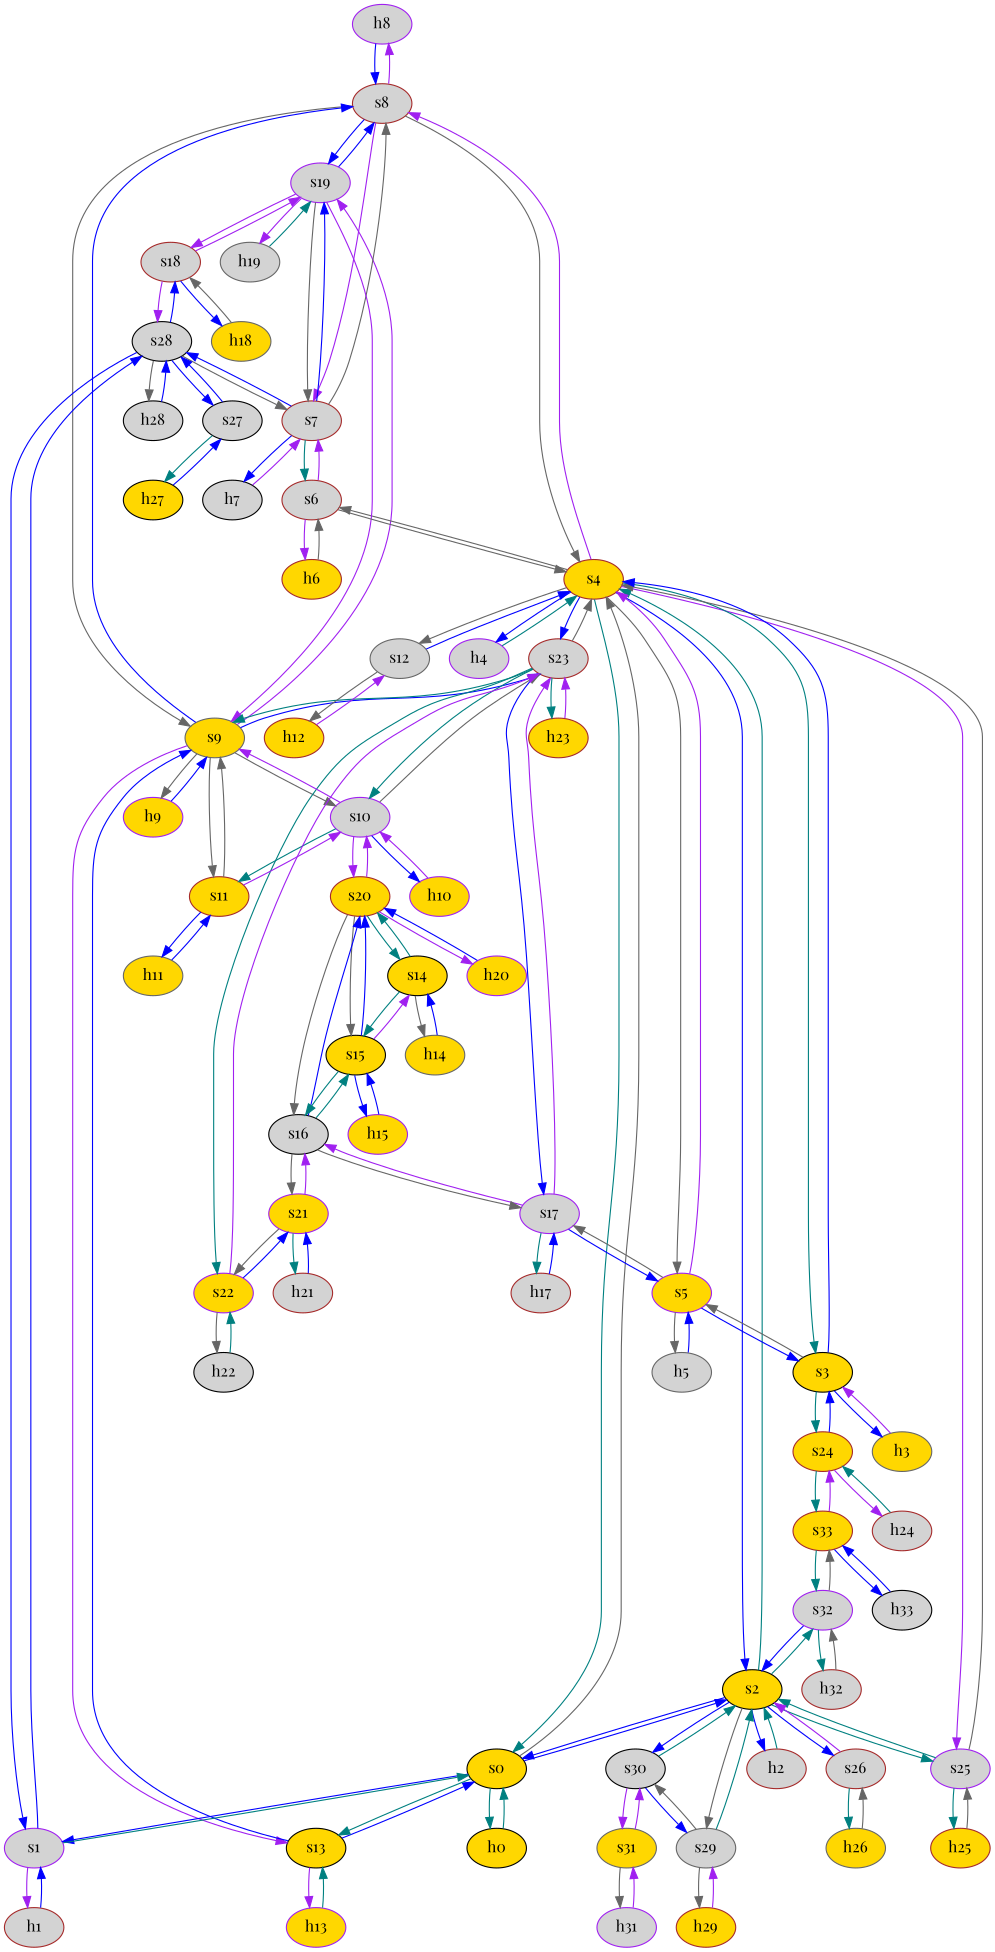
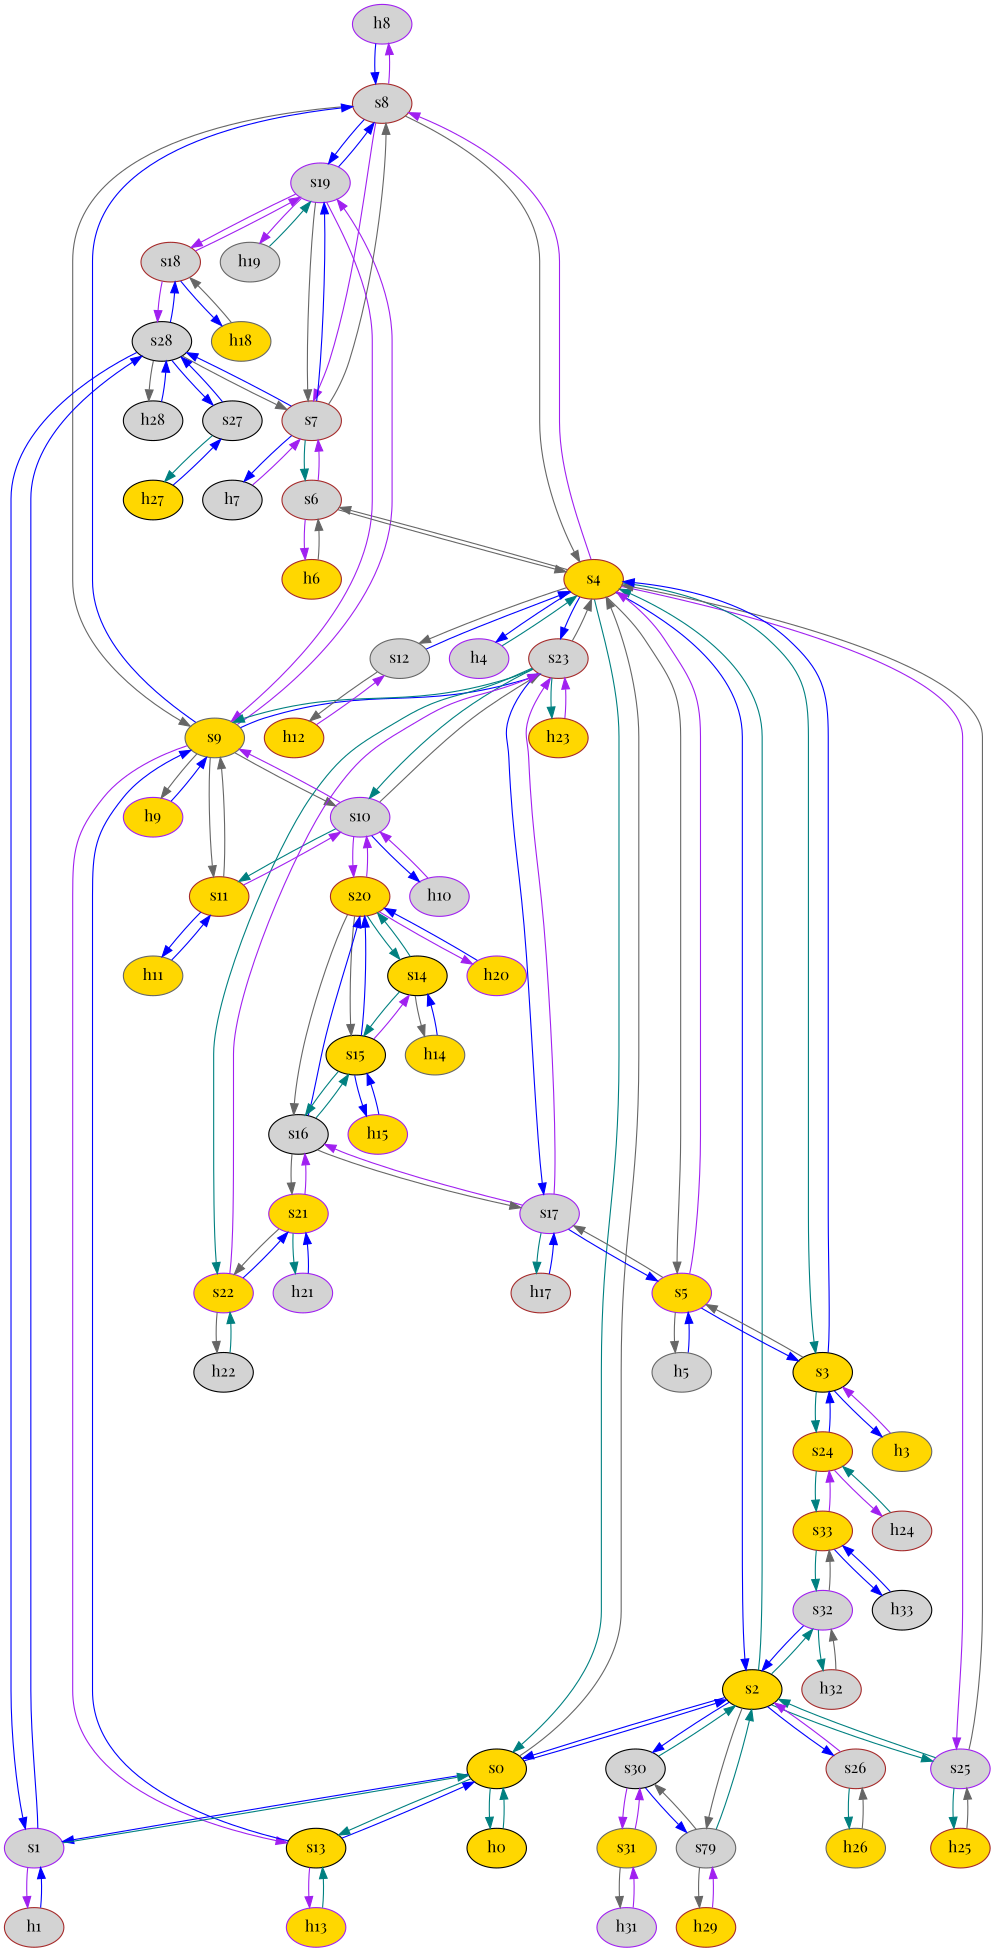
node "h10": fillcolor gold -> lightgrey
node "h21": color brown -> purple
node "h2": removed
node "s29": label "s29" -> "s79"
